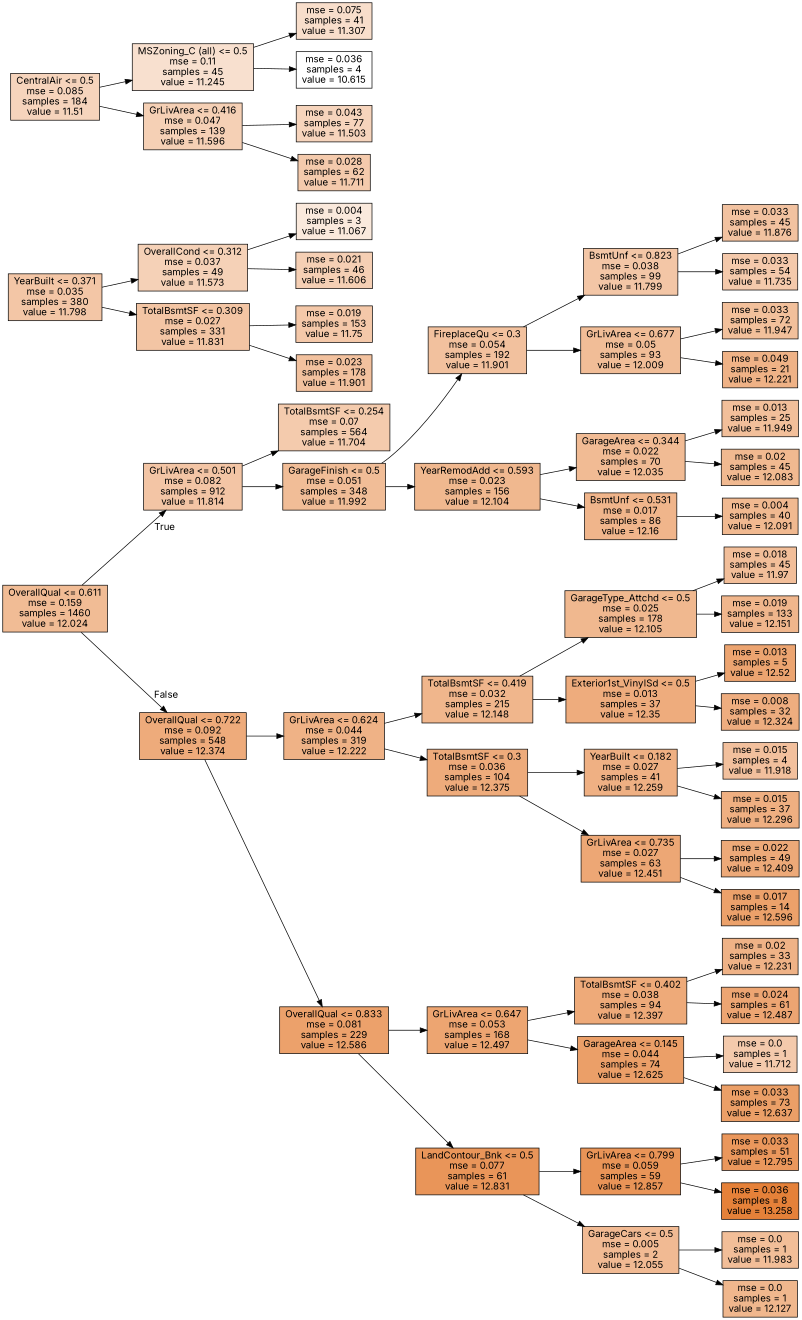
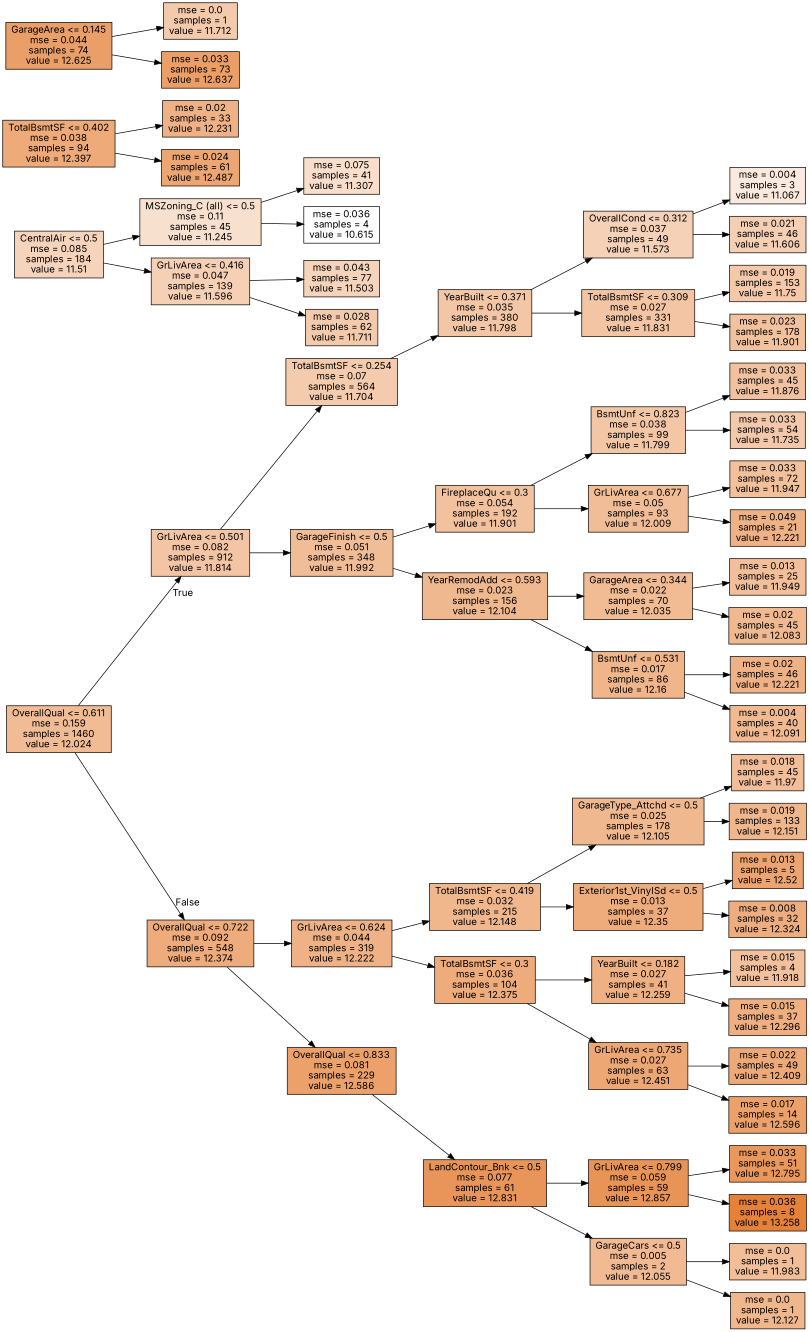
edge "TotalBsmtSF <= 0.254 mse = 0.07 samples = 564 value = 11.704" -> "YearBuilt <= 0.371 mse = 0.035 samples = 380 value = 11.798": added
node "mse = 0.02 samples = 46 value = 12.221": added
node "GrLivArea <= 0.647 mse = 0.053 samples = 168 value = 12.497": removed
